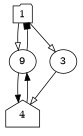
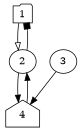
edge "1" -> "3": removed
node "9": label "9" -> "2"
edge "3" -> "4": arrowhead onormal -> normal
